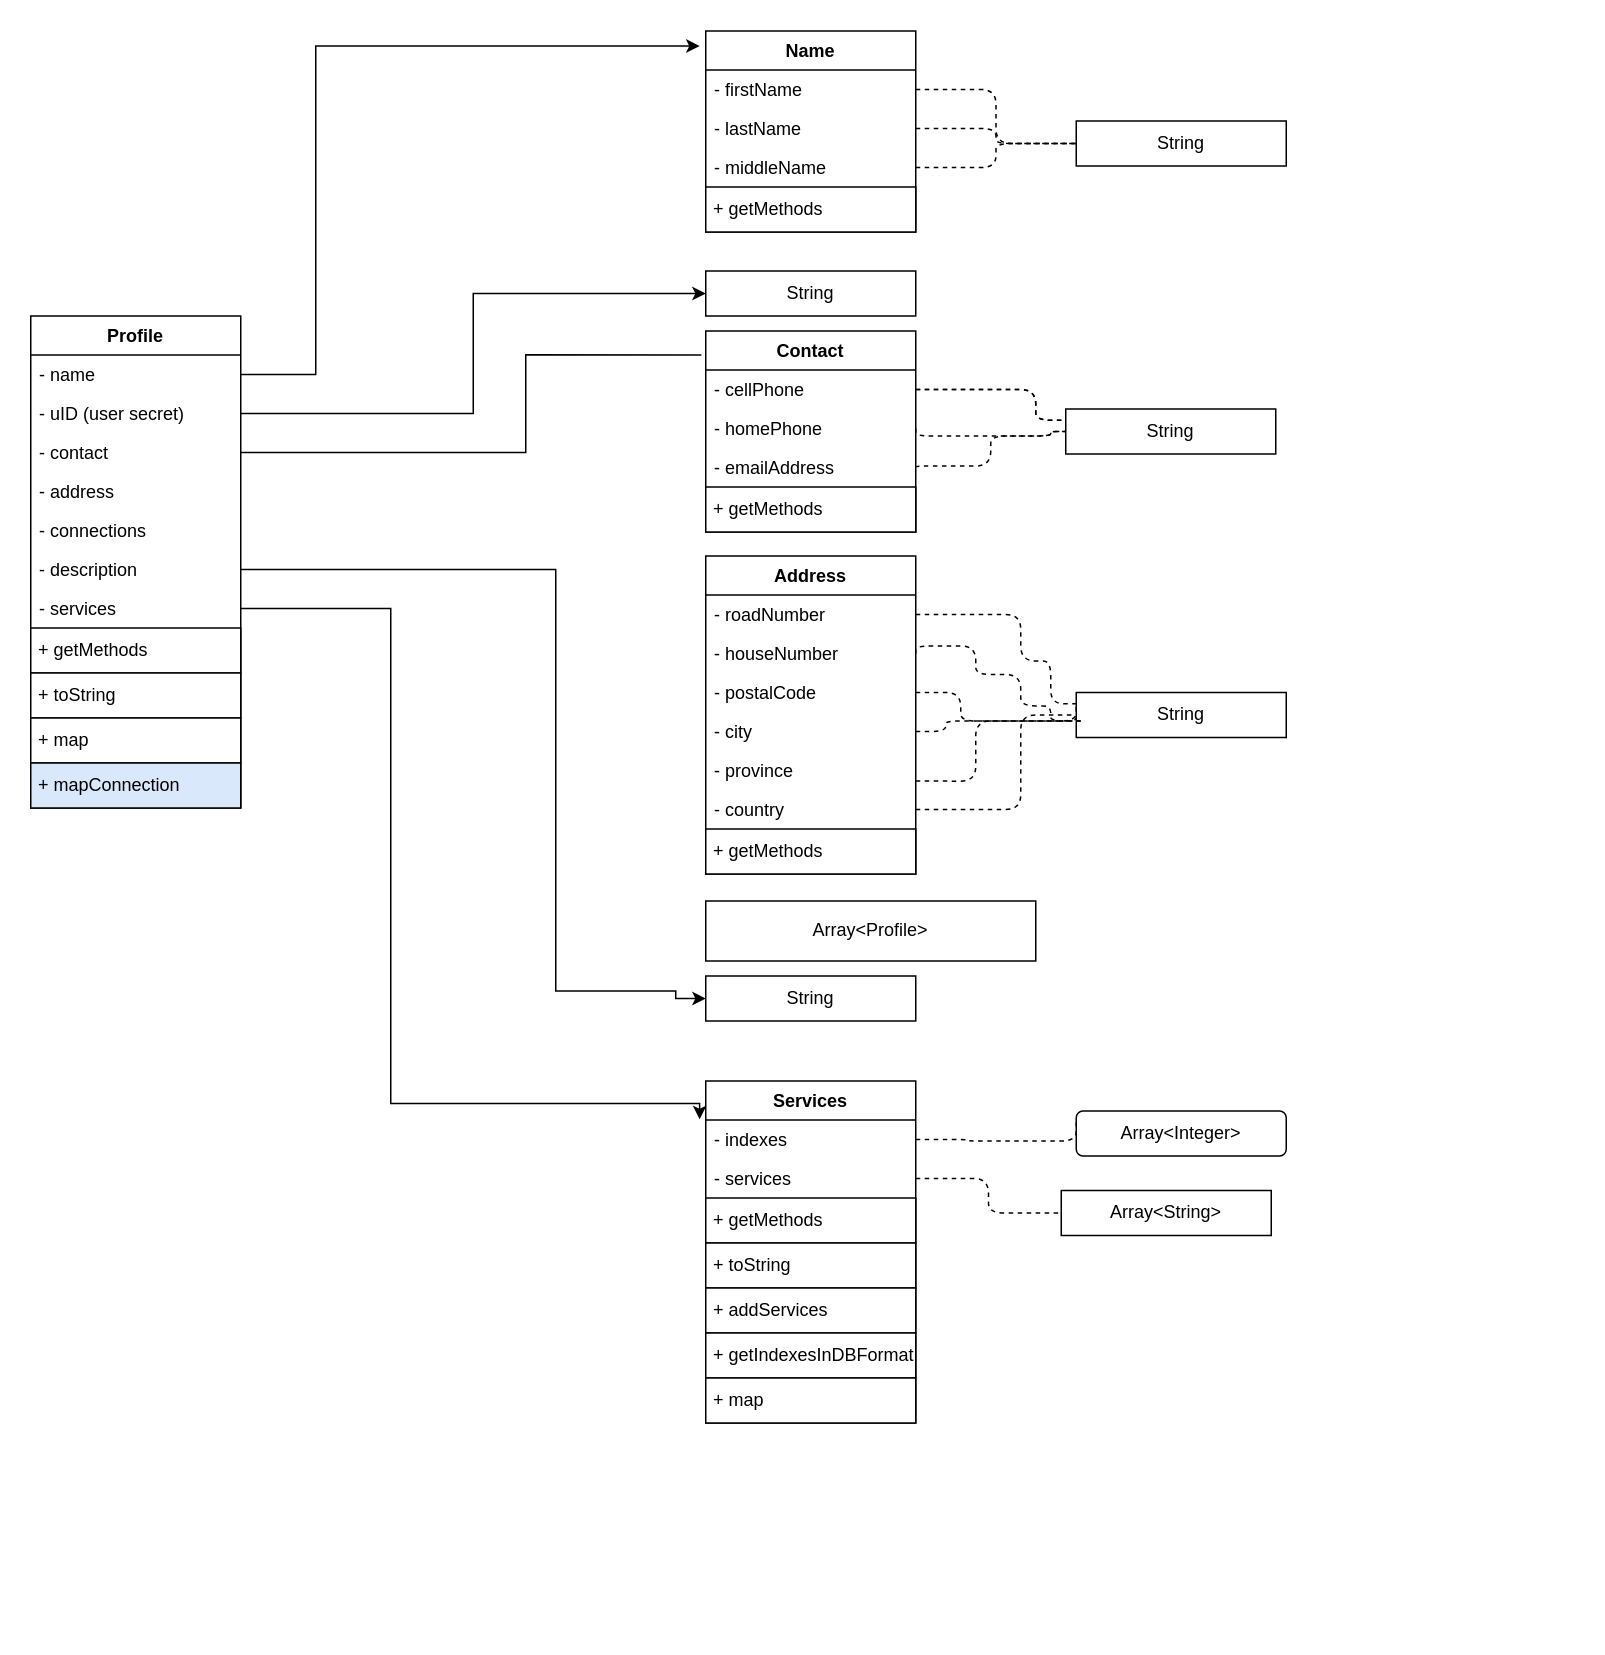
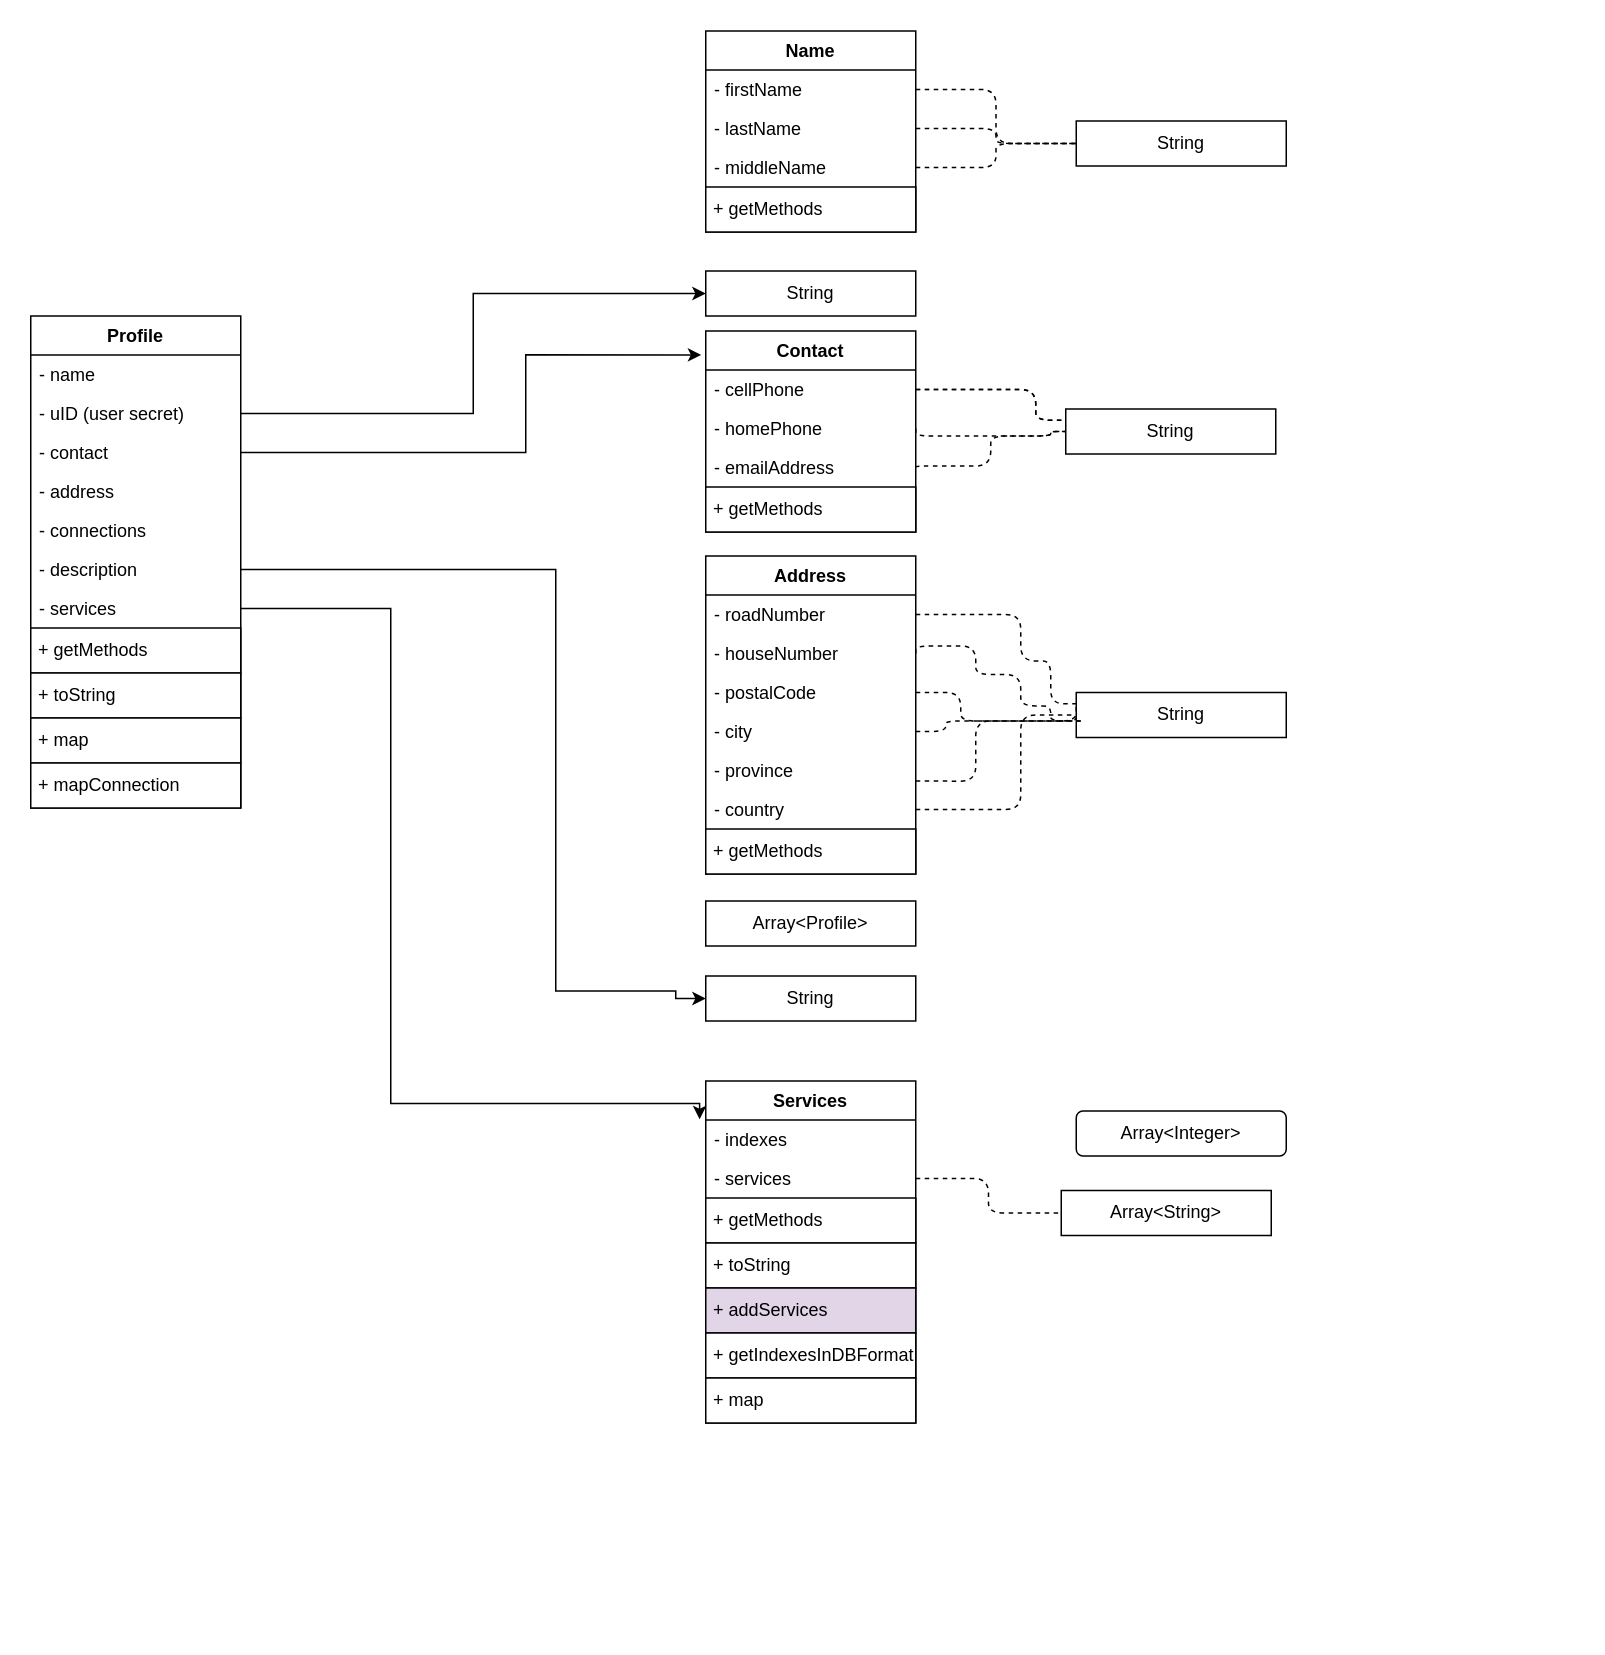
edge "- name" -> "Name": removed
edge "Contact" -- "- contact": arrowhead none -> classic
node "+ mapConnection": fillcolor #dae8fc -> #ffffff
node "Array<Profile>": size 330x60 -> 210x45
edge "Array<Integer>" -- "- indexes": removed
node "+ addServices": fillcolor #ffffff -> #e1d5e7
